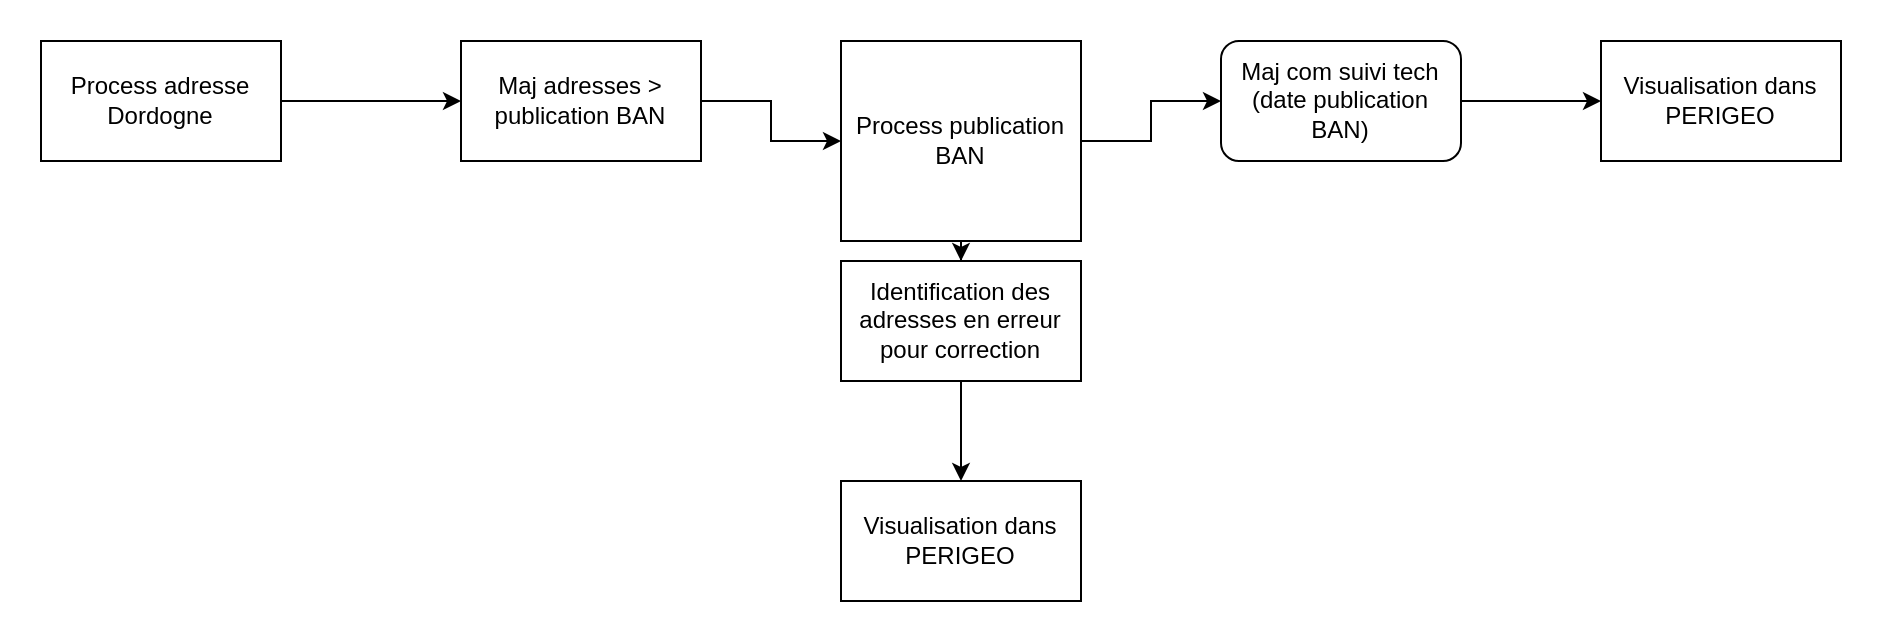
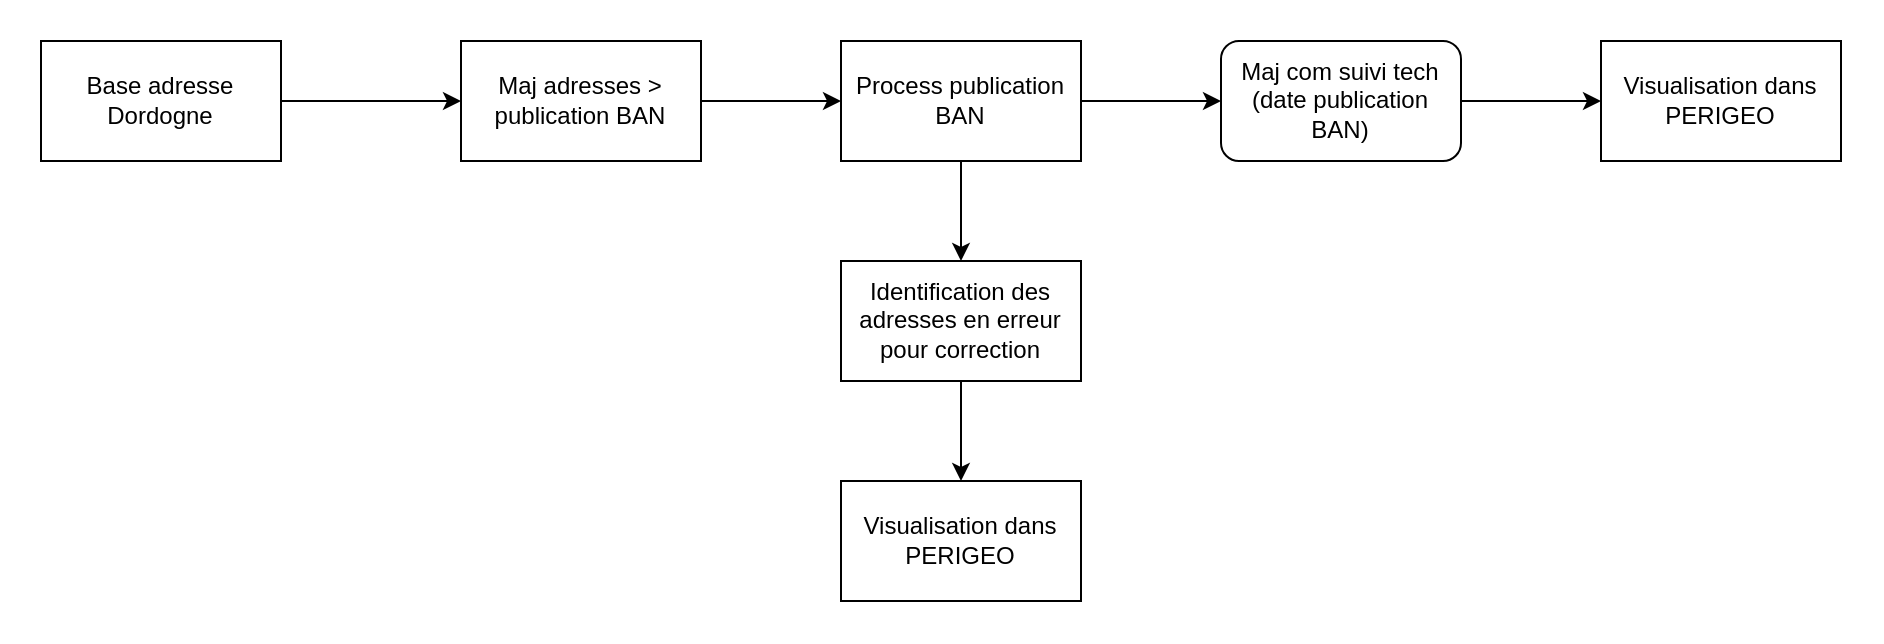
node "Process adresse Dordogne": label "Process adresse Dordogne" -> "Base adresse Dordogne"
node "Process publication BAN": size 240x200 -> 240x120
